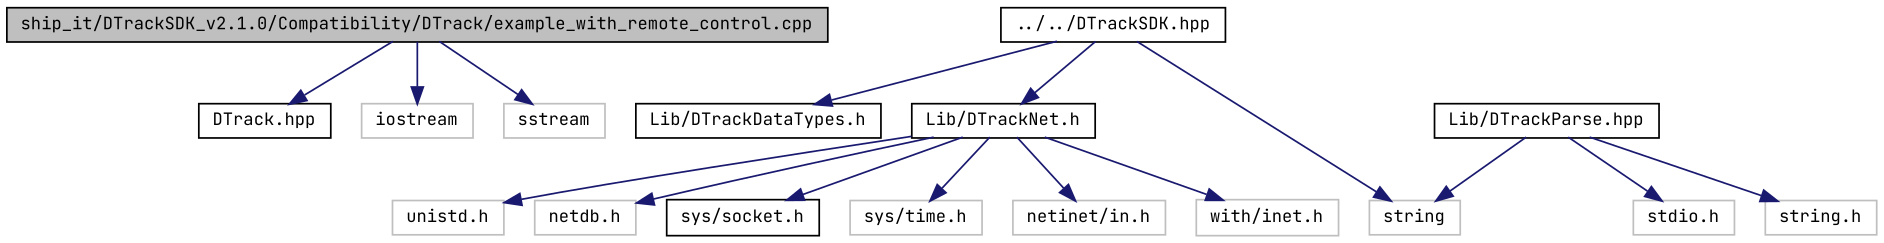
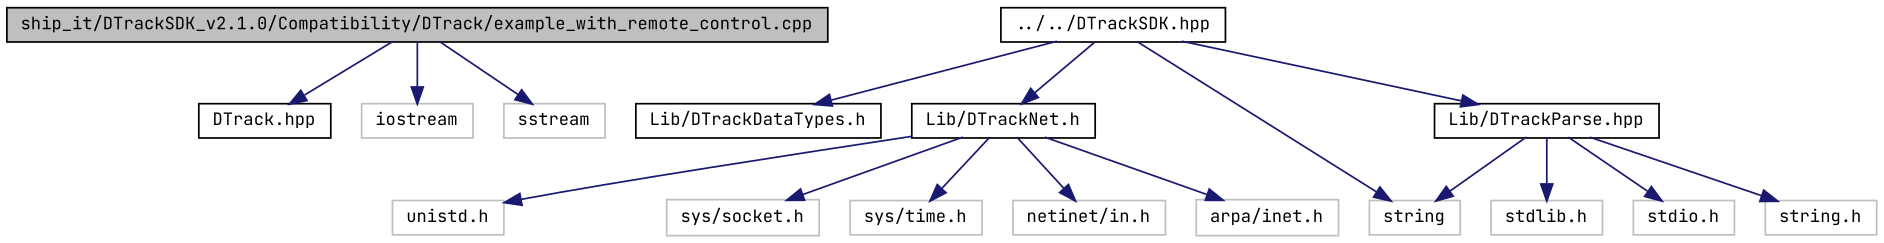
edge "../../DTrackSDK.hpp" -> "Lib/DTrackParse.hpp": added
node "netdb.h": removed
node "sys/socket.h": color black -> grey75
node "with/inet.h": label "with/inet.h" -> "arpa/inet.h"
node "stdlib.h": added
